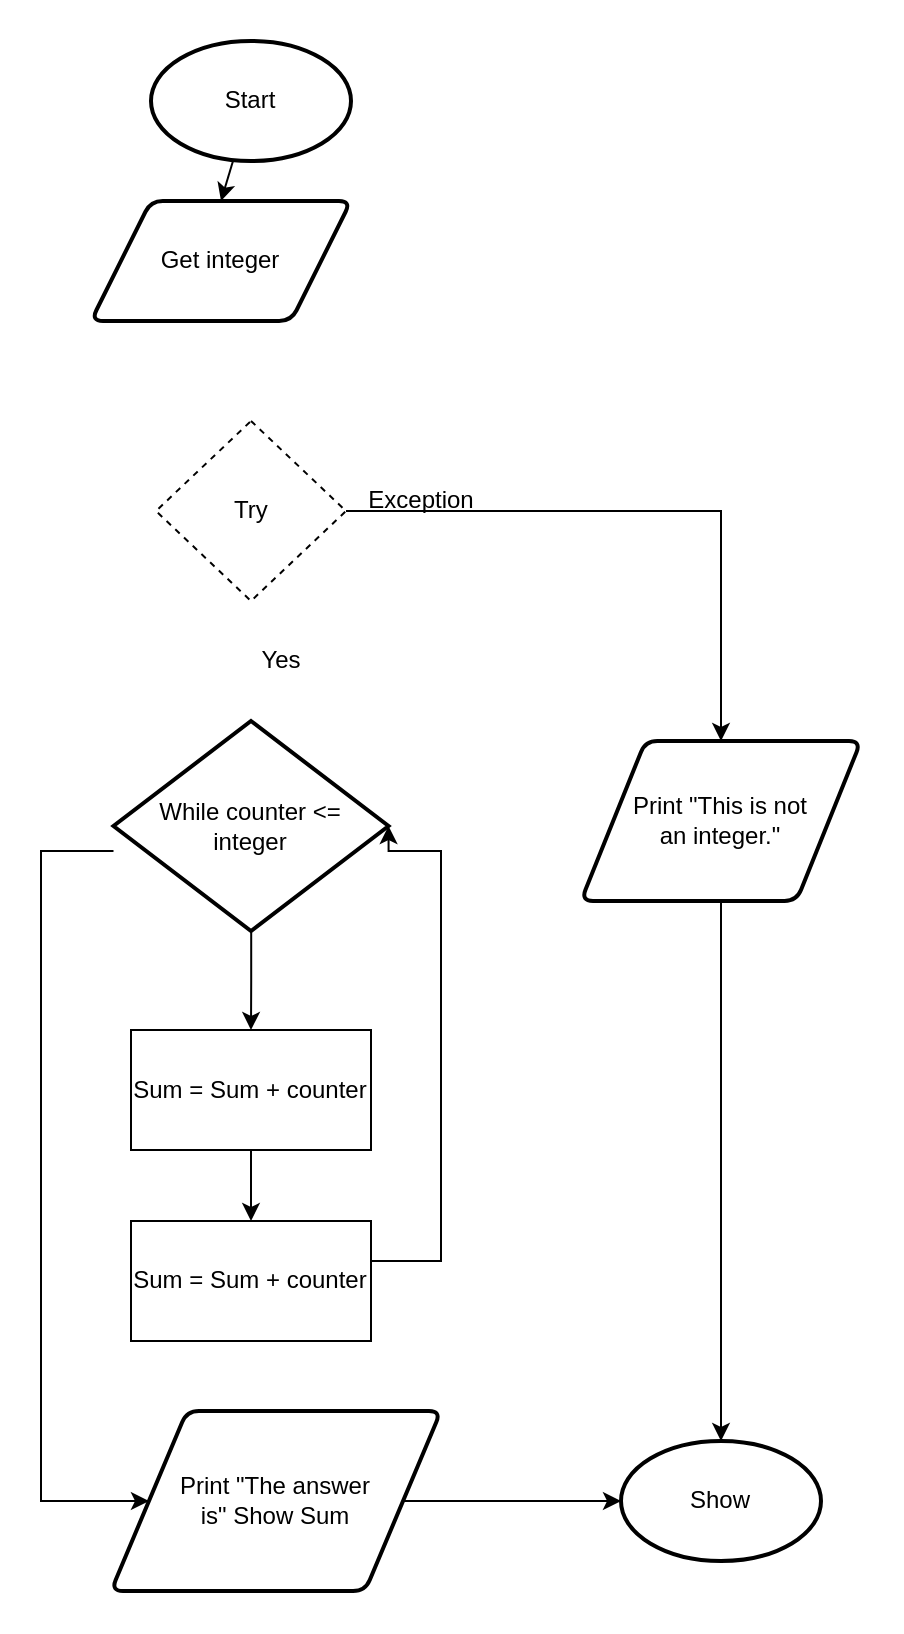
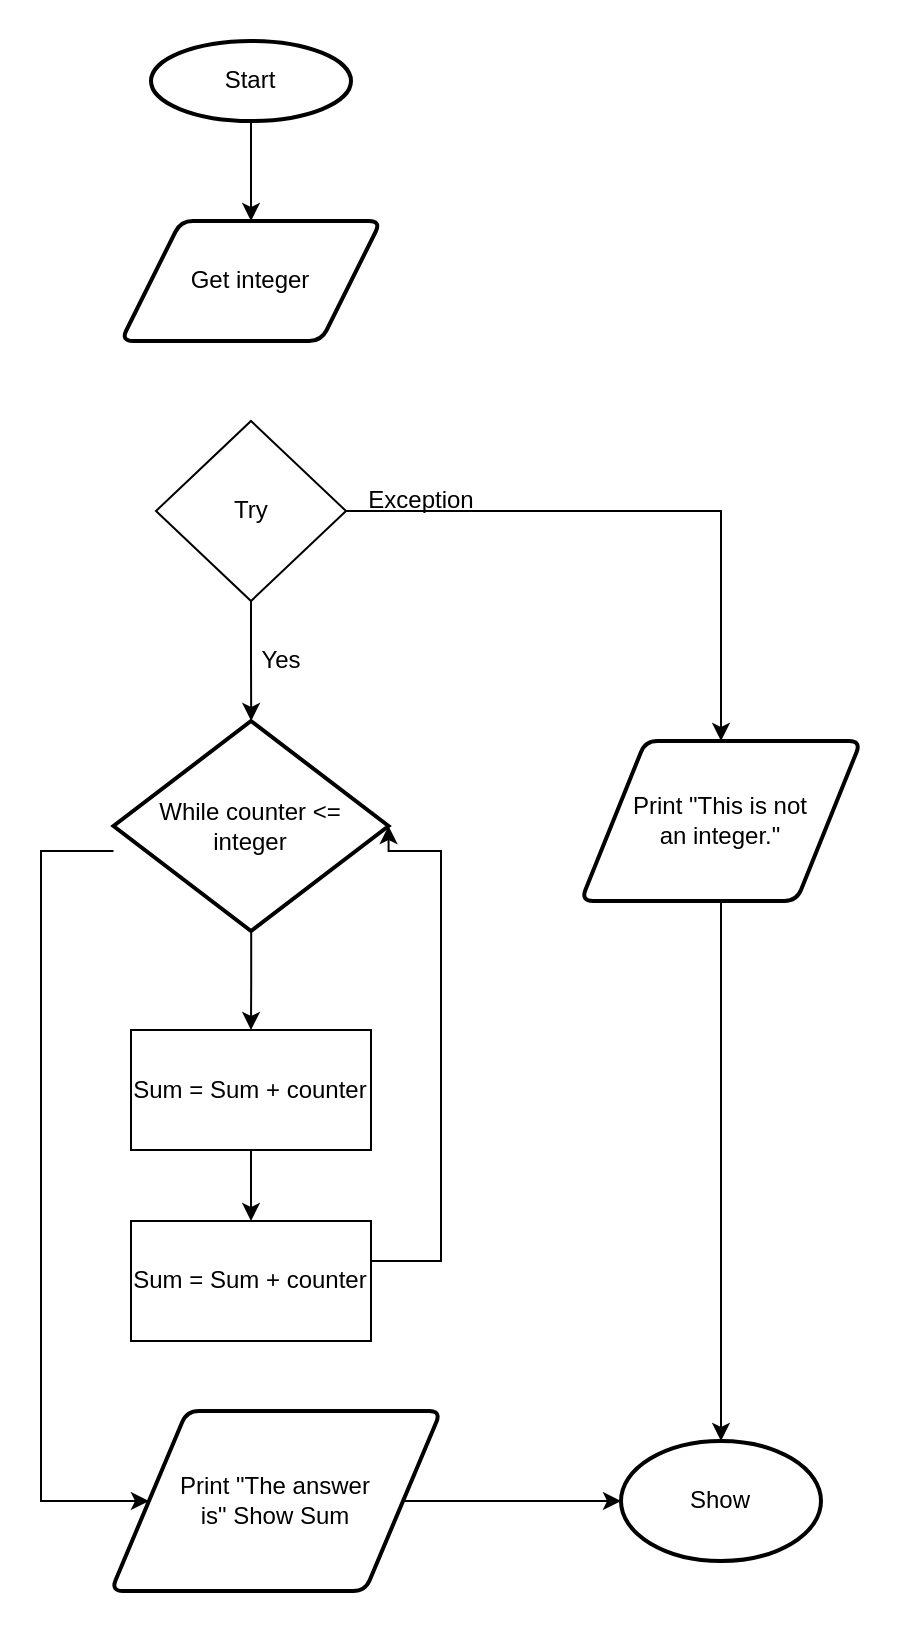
node "Start": size 200x120 -> 200x80
node "Get integer": moved (221, 261) -> (251, 281)
node "Try": style dashed -> solid
edge "Try" -> "While counter <= integer": added
